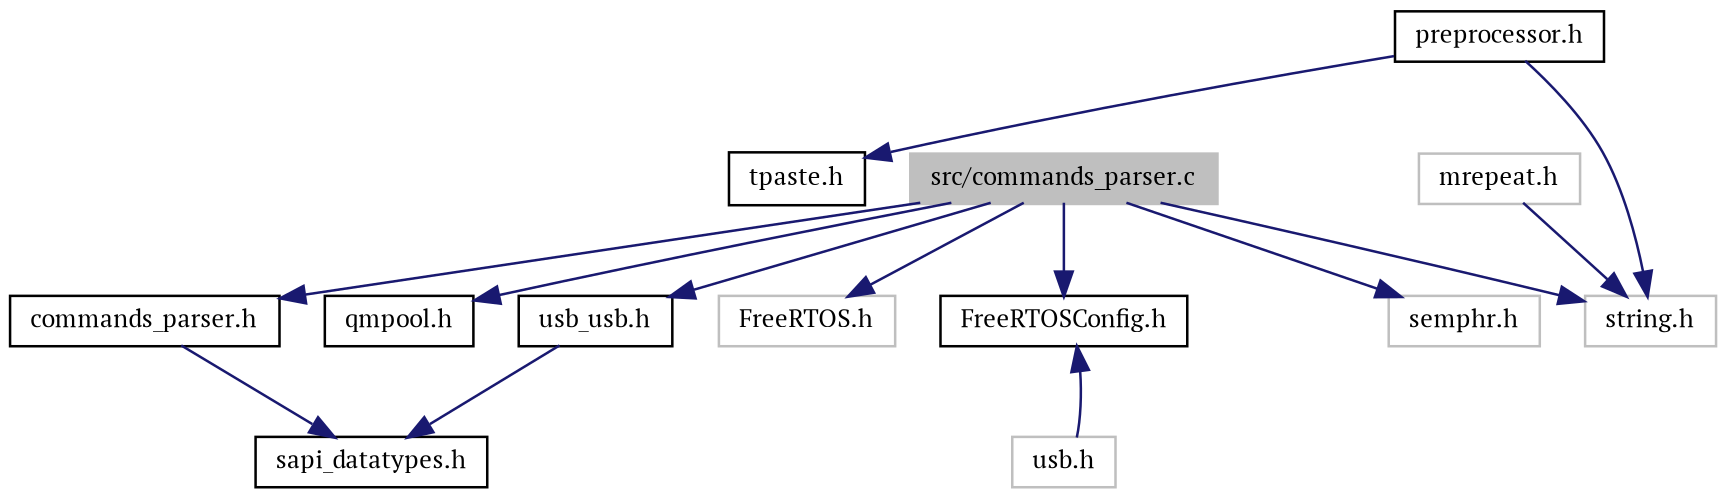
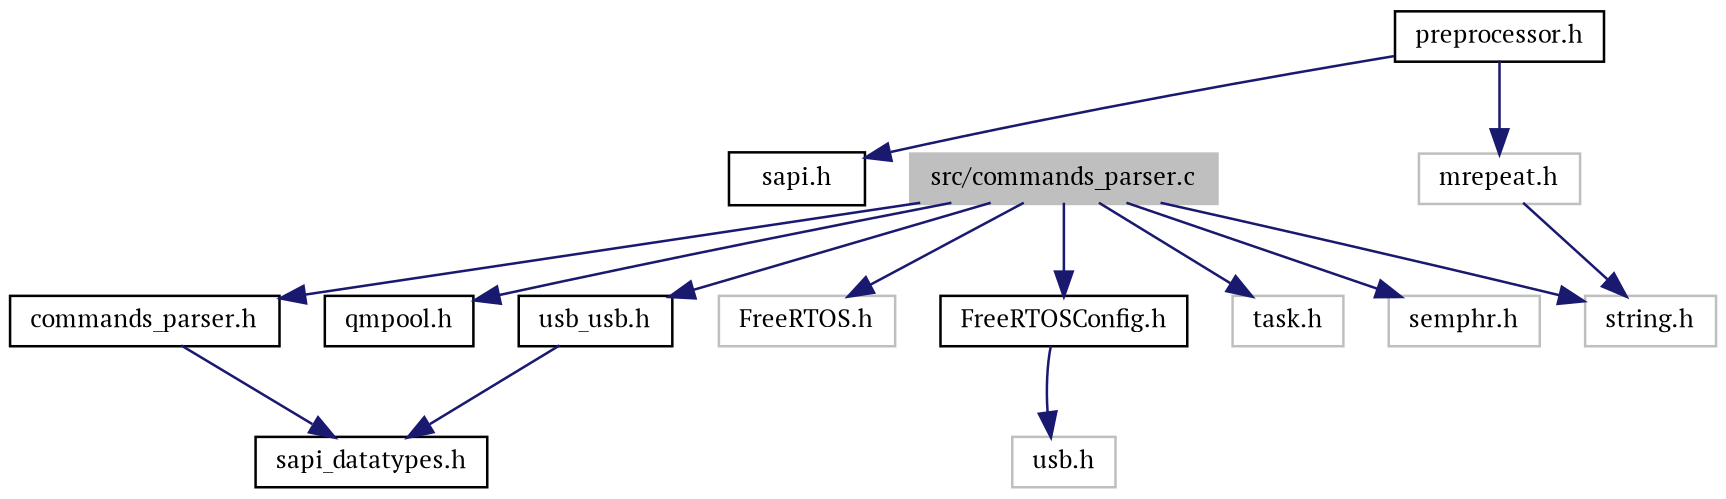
edge "preprocessor.h" -> "string.h": now "preprocessor.h" -> "mrepeat.h"
node "tpaste.h": label "tpaste.h" -> "sapi.h"
node "task.h": added
edge "usb.h" -> "FreeRTOSConfig.h": reversed
